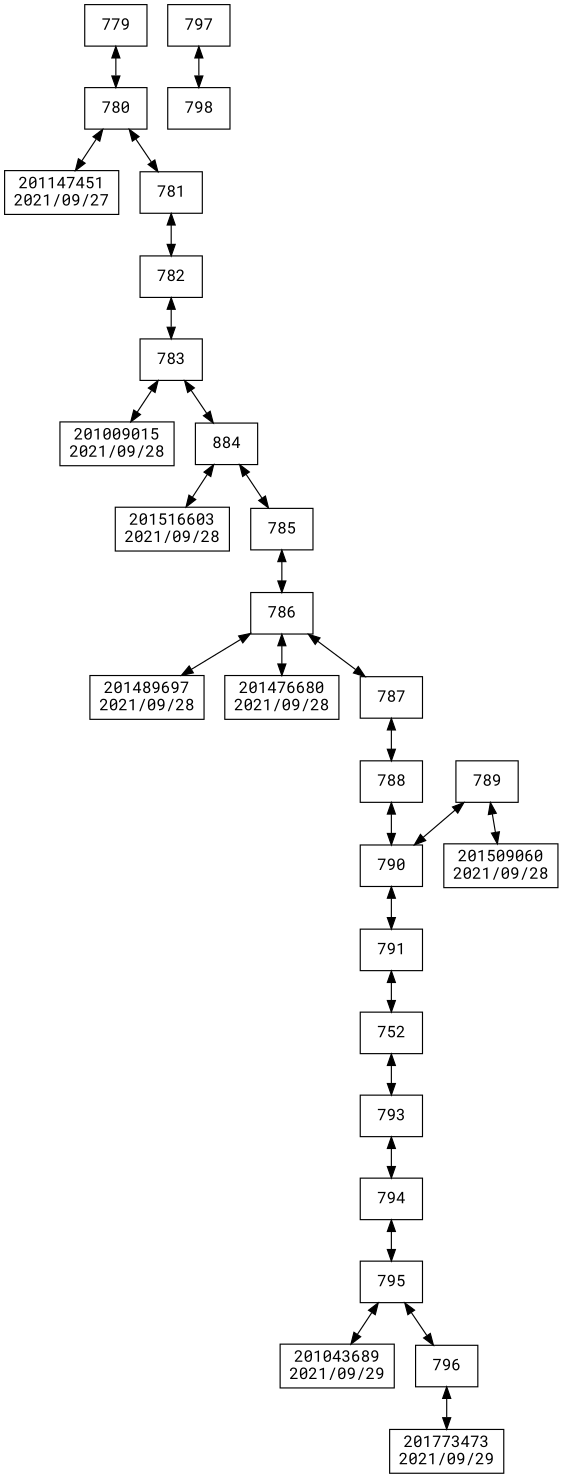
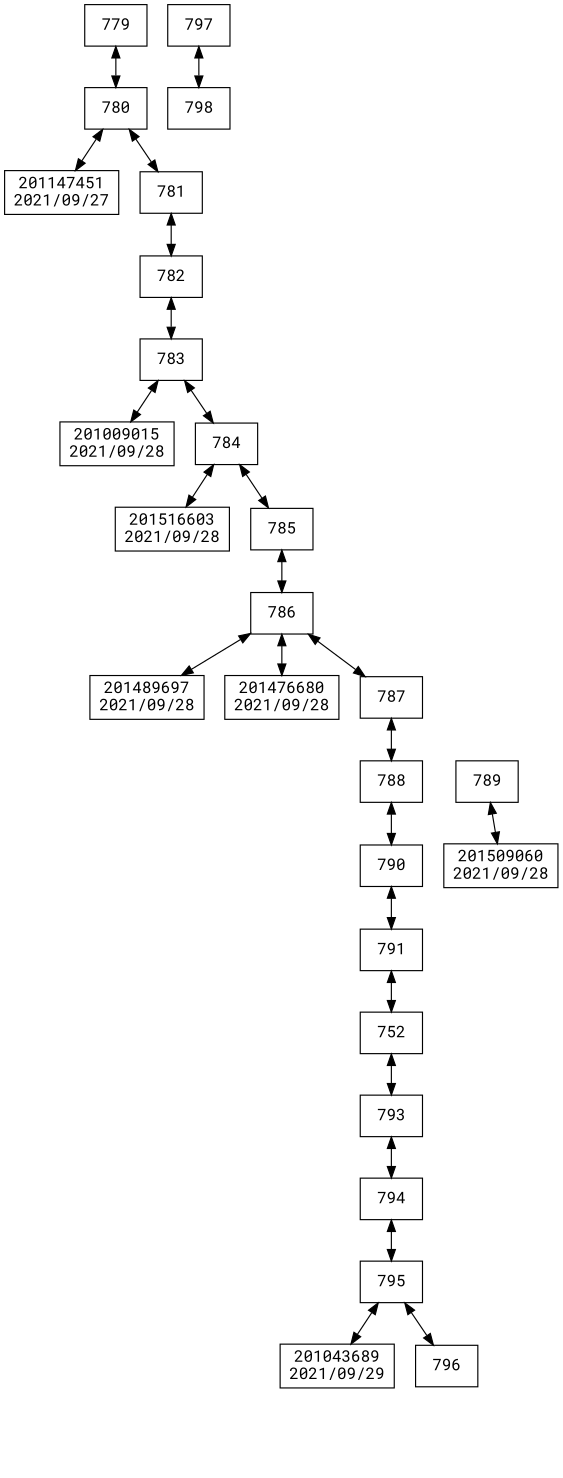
node "884": label "884" -> "784"
edge "789" -- "790": removed
node "201773473 2021/09/29": removed
